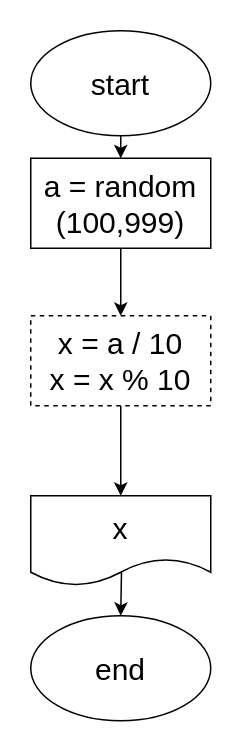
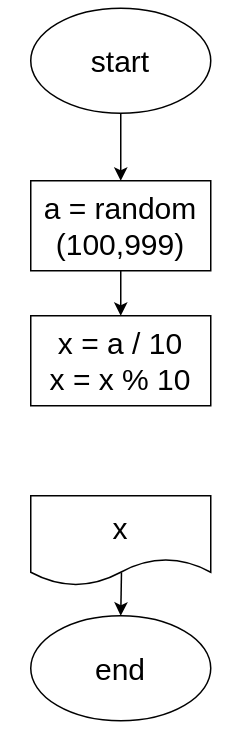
node "start": moved (121, 83) -> (121, 61)
node "a = random (100,999)": moved (121, 203) -> (121, 226)
node "x = a / 10 x = x % 10": style dashed -> solid
edge "x = a / 10 x = x % 10" -> "x": removed
